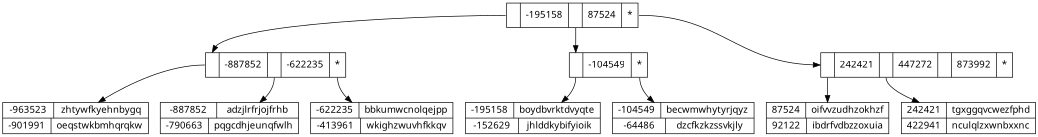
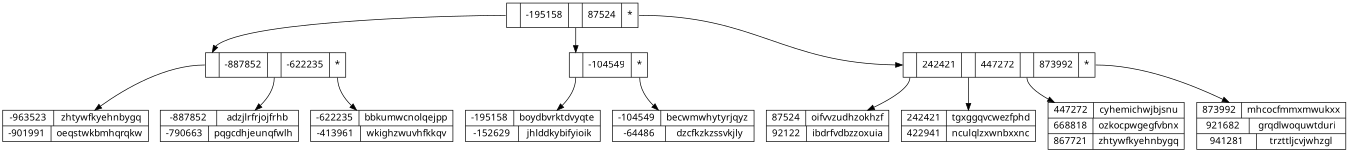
node "447272": added
node "873992": added
